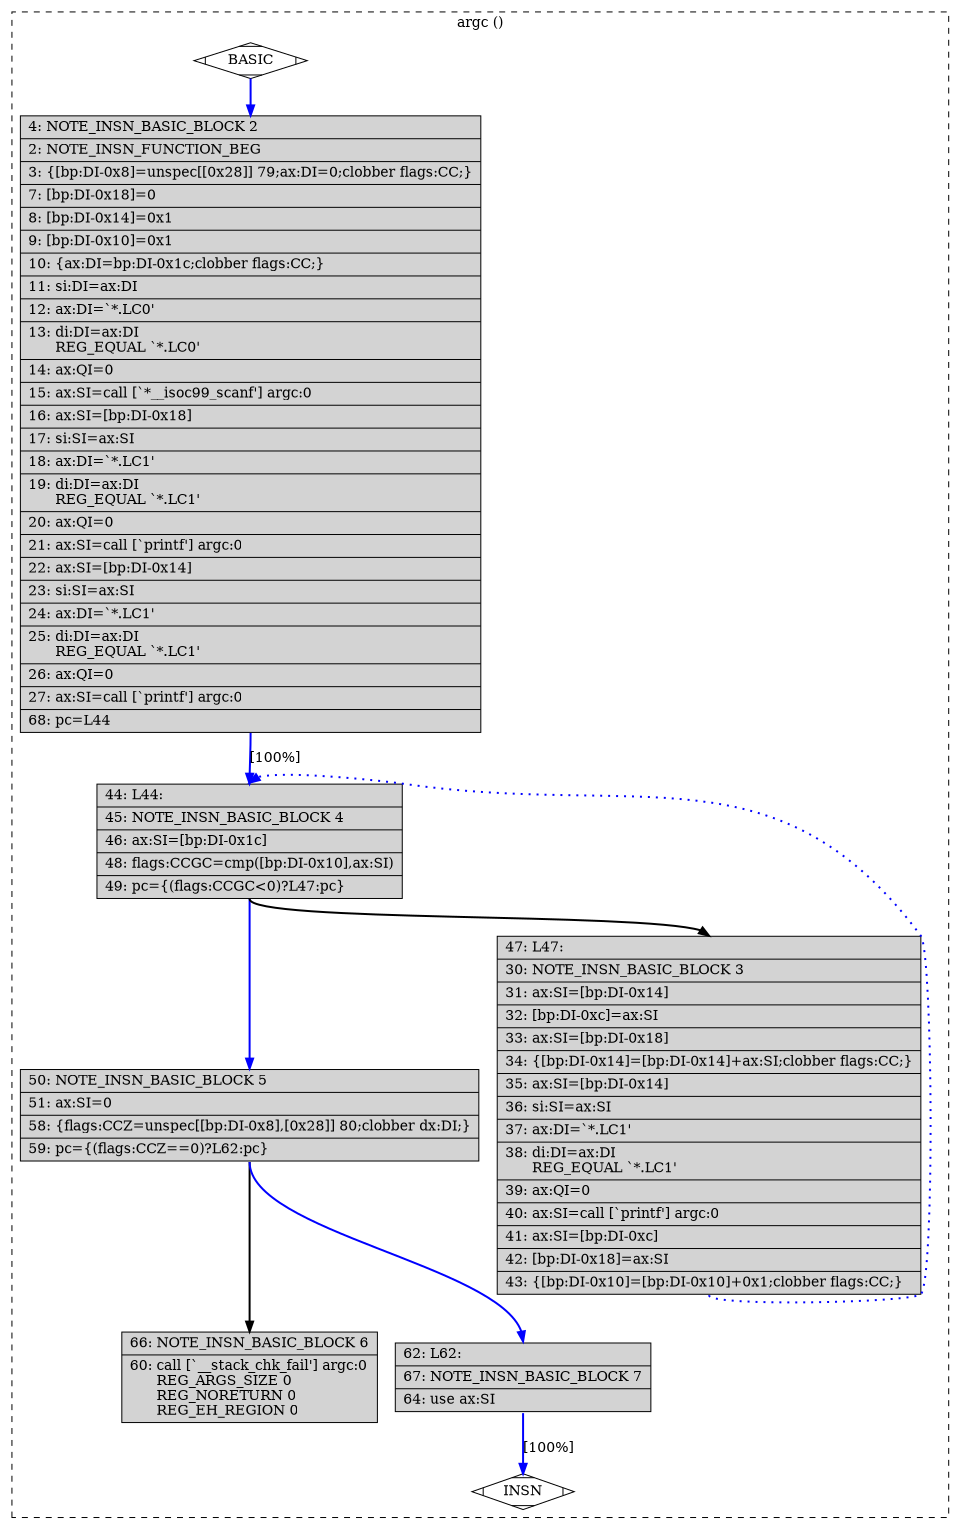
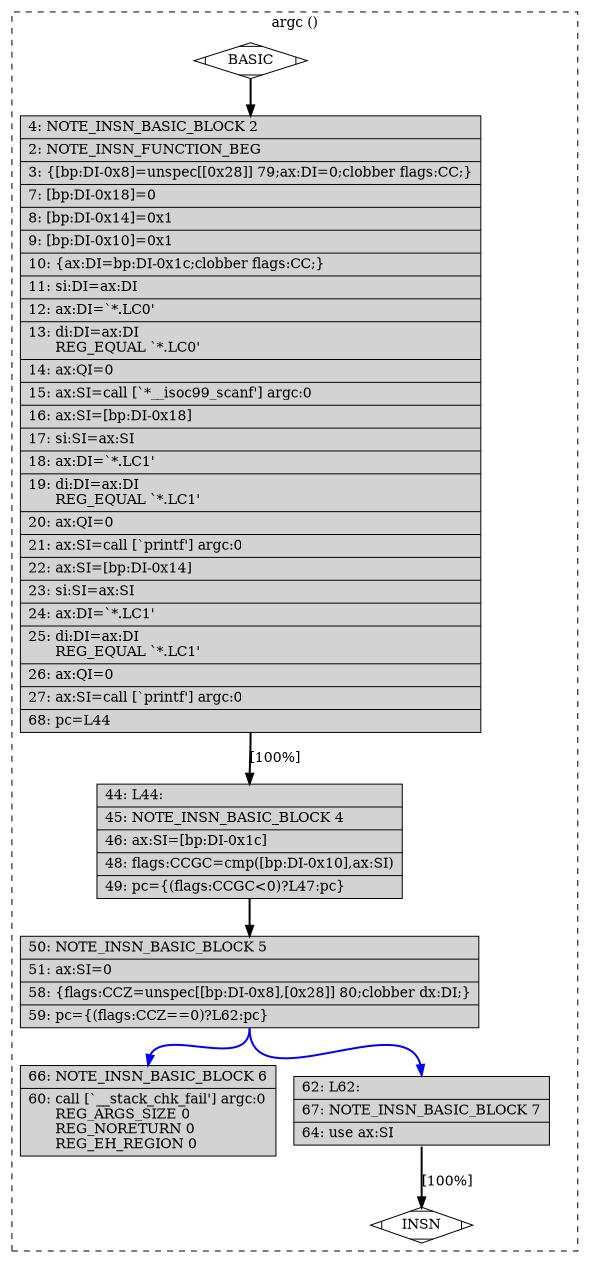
edge "BASIC" -> "4: NOTE_INSN_BASIC_BLOCK 2": color blue -> black
edge "4: NOTE_INSN_BASIC_BLOCK 2" -> "44: L44:": color blue -> black
edge "44: L44:" -> "50: NOTE_INSN_BASIC_BLOCK 5": color blue -> black
node "47: L47:": removed
edge "50: NOTE_INSN_BASIC_BLOCK 5" -> "66: NOTE_INSN_BASIC_BLOCK 6": color black -> blue
edge "62: L62:" -> "INSN": color blue -> black
